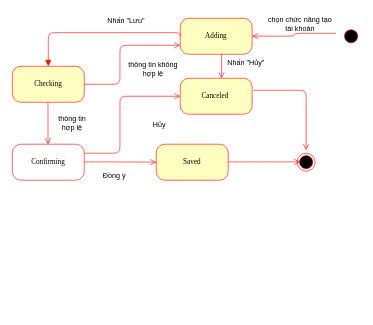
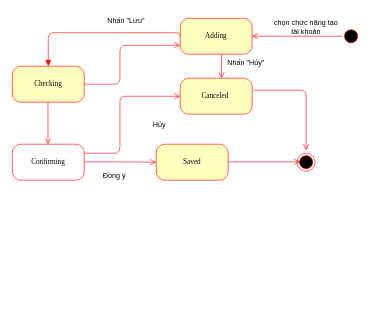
node "chọn chức năng tạo tài khoản": moved (300, 24) -> (306, 27)
node "thông tin không hợp lệ": removed
node "thông tin hợp lệ": removed
